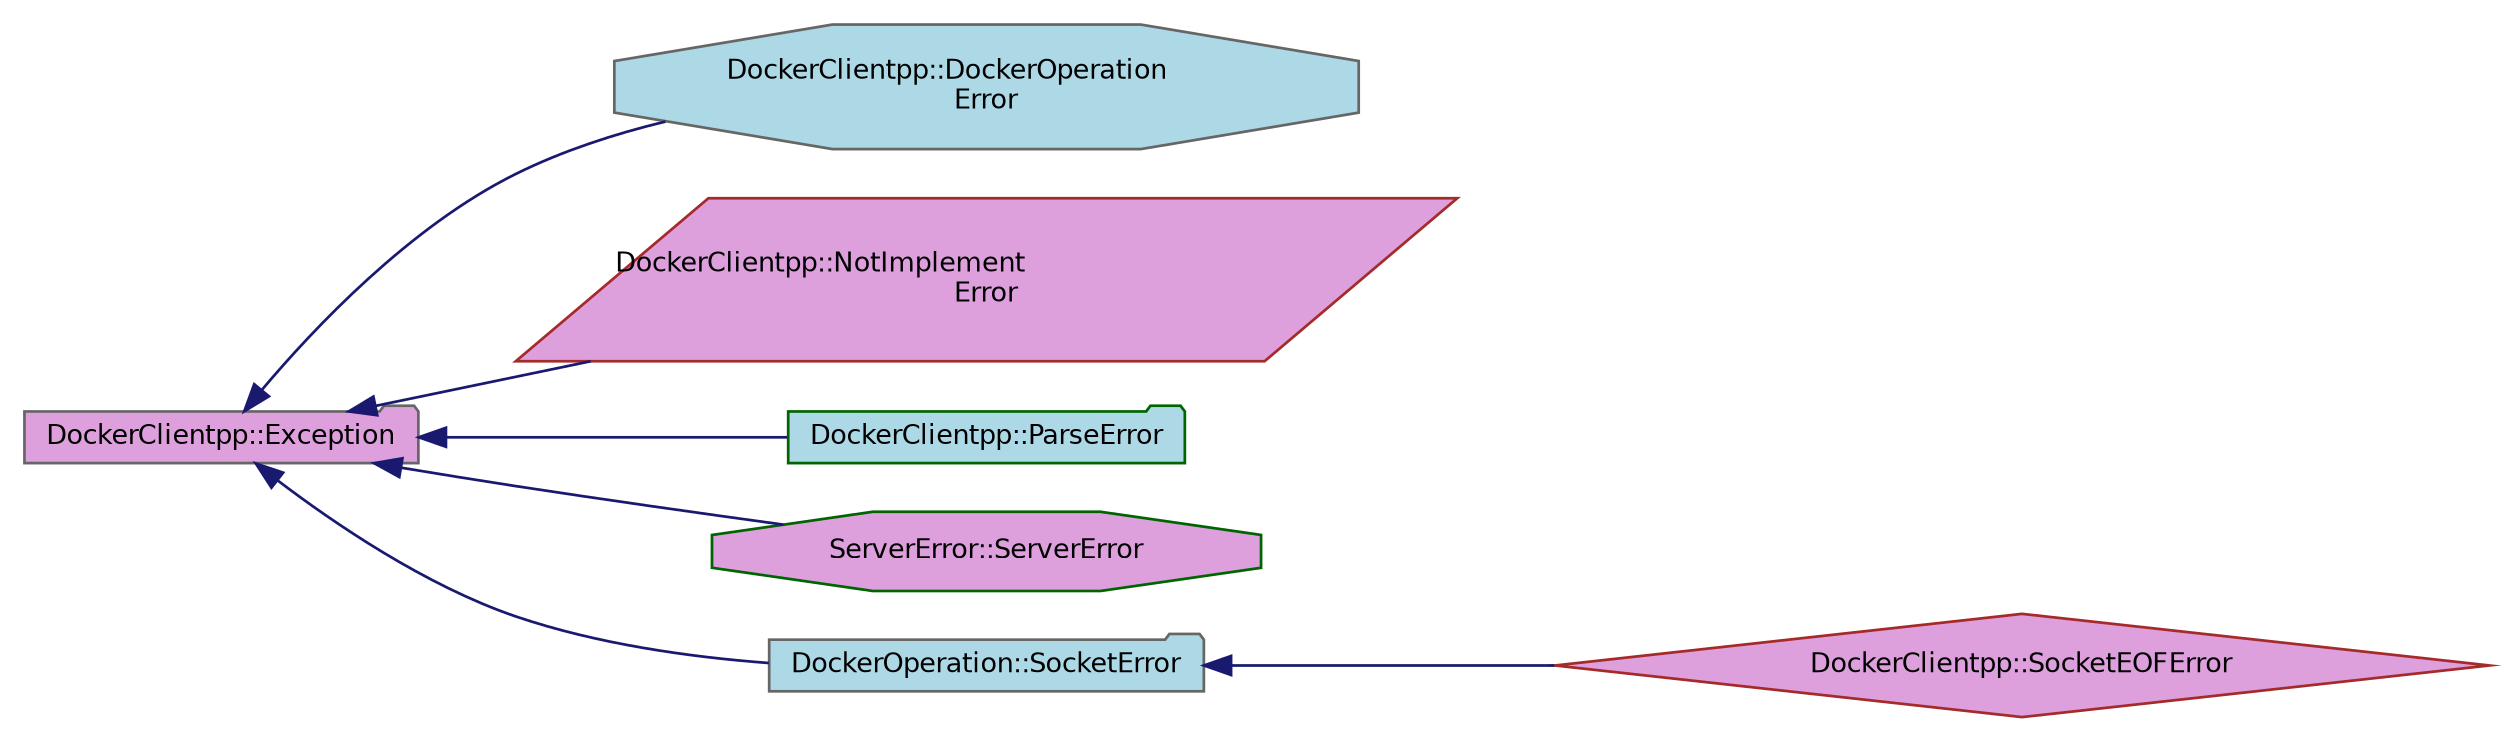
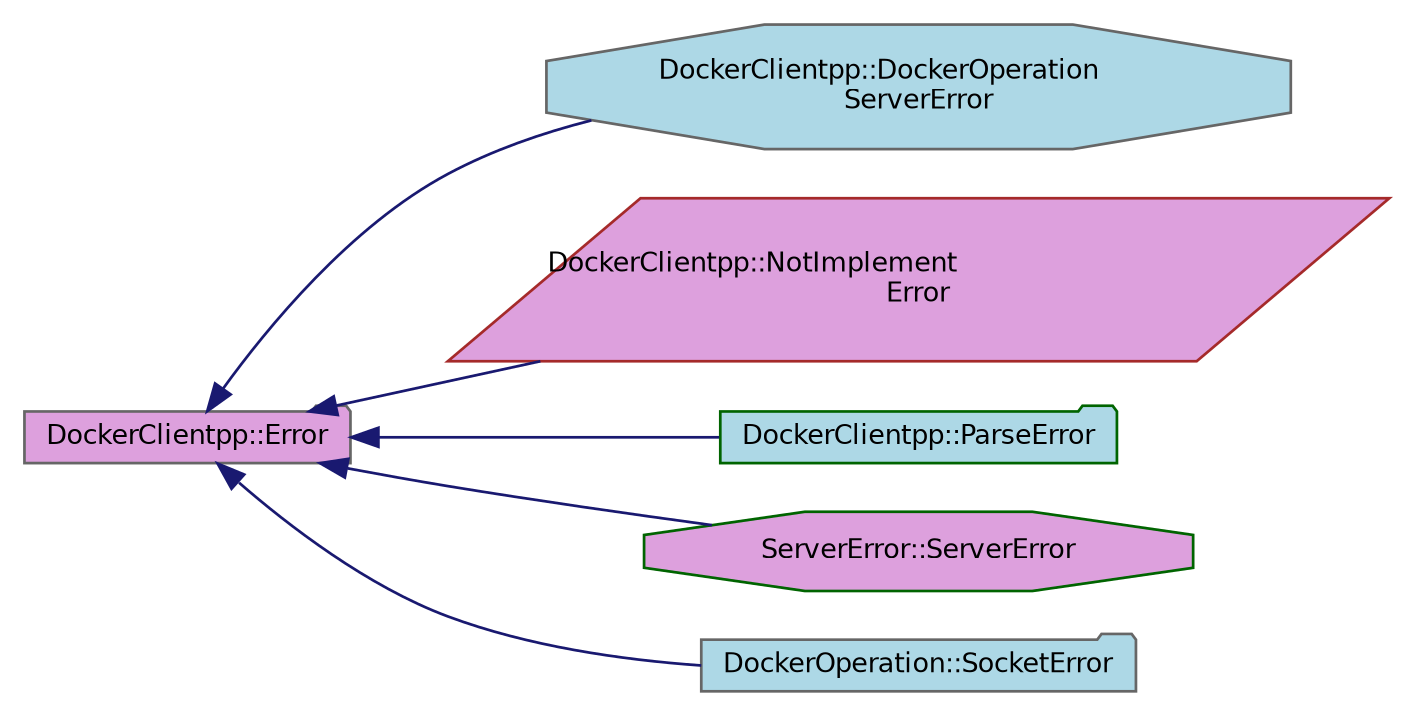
node "DockerClientpp::DockerOperation Error": label "DockerClientpp::DockerOperation Error" -> "DockerClientpp::DockerOperation ServerError"
node "DockerClientpp::Exception": label "DockerClientpp::Exception" -> "DockerClientpp::Error"
node "DockerClientpp::SocketEOFError": removed
